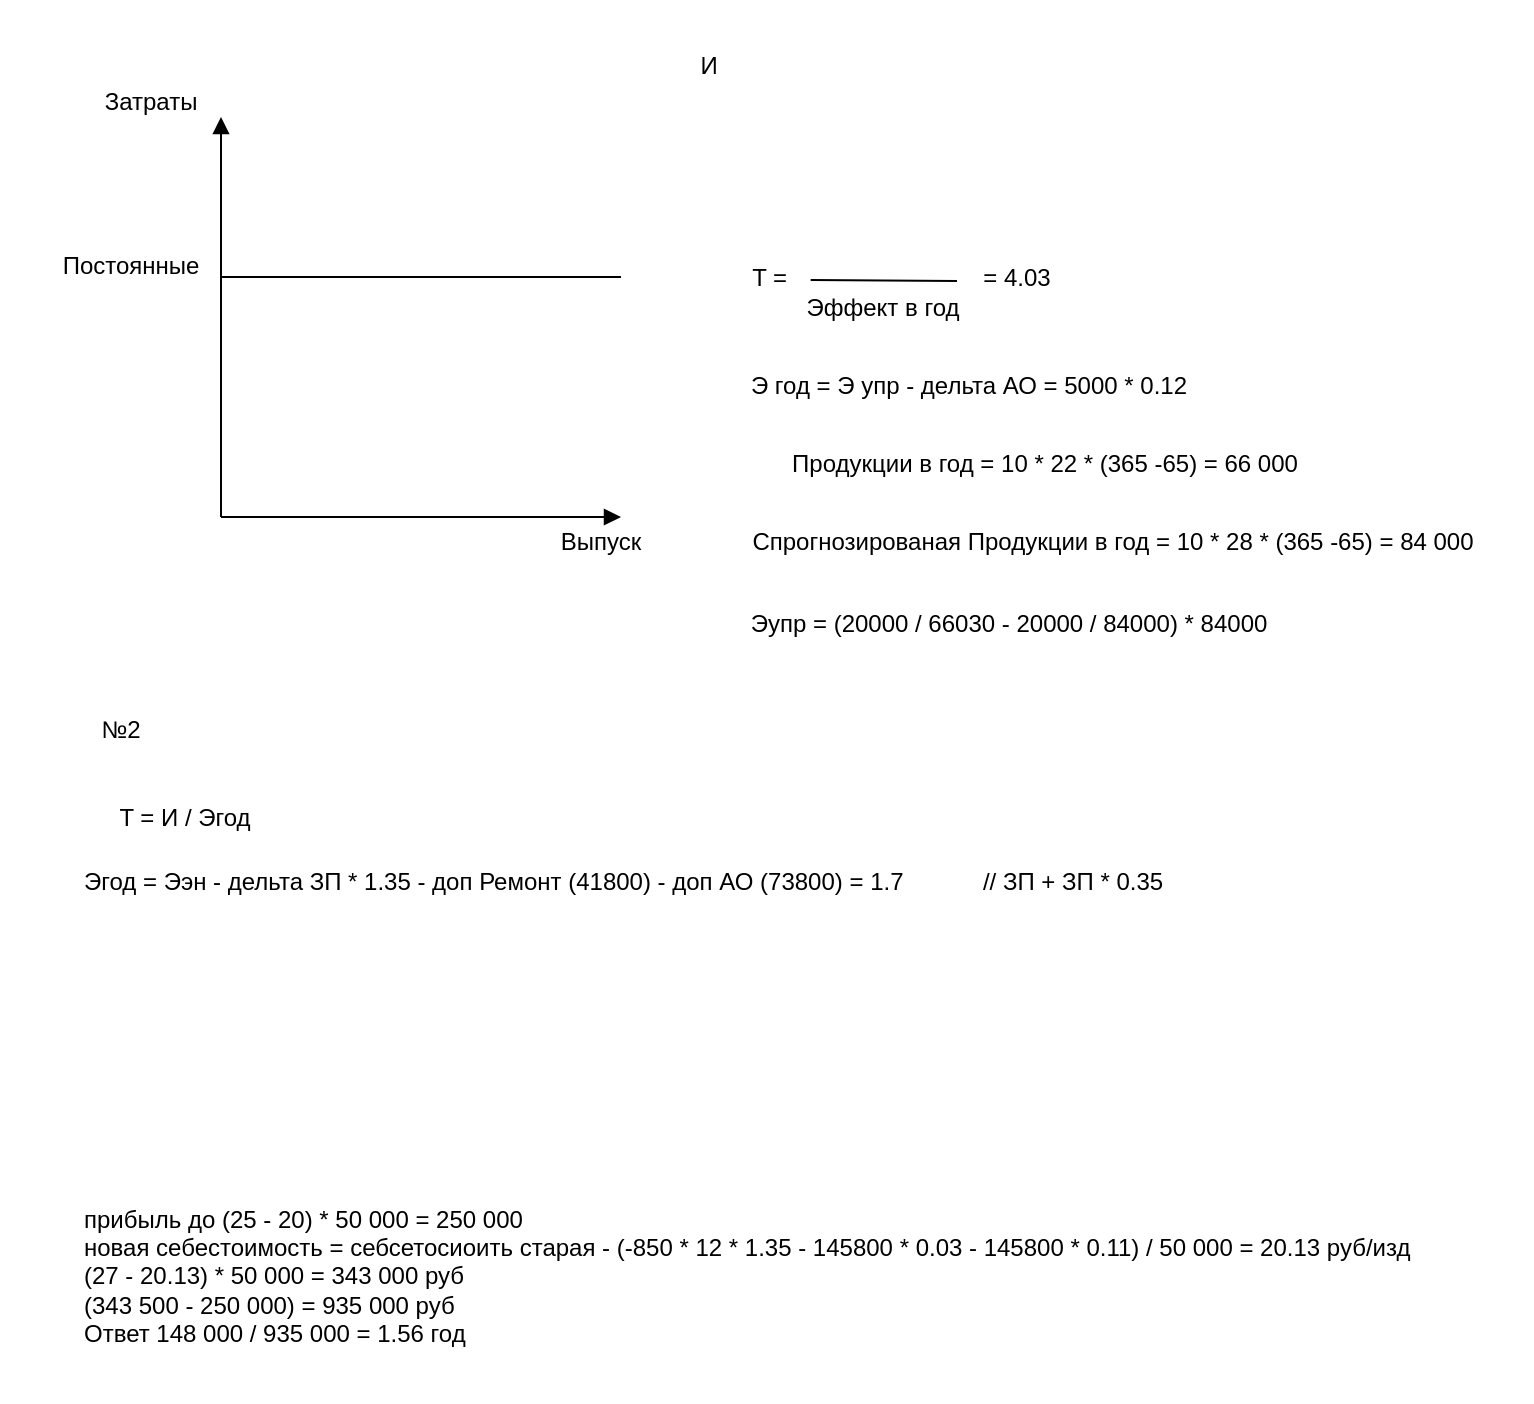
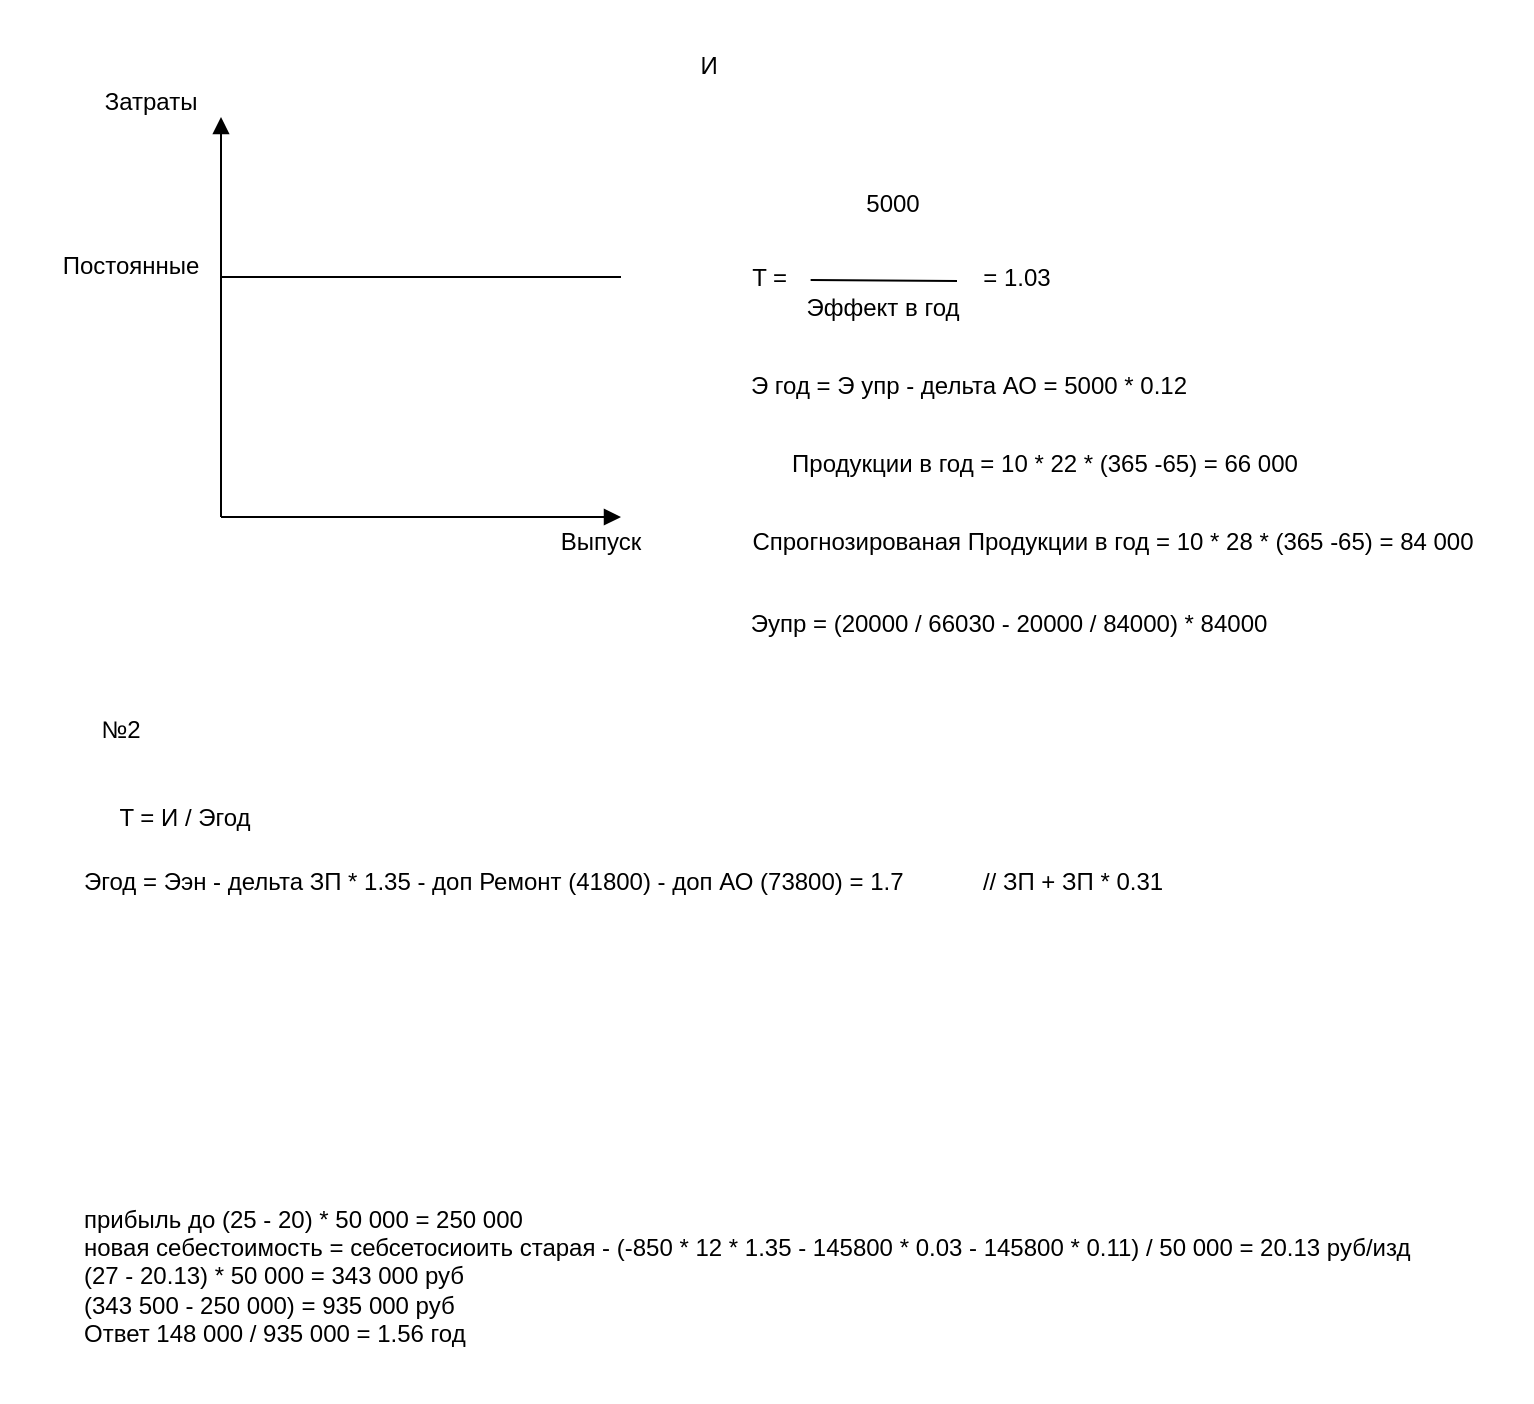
node "5000": added
node "= 4.03": label "= 4.03" -> "= 1.03"
node "// ЗП + ЗП * 0.35": label "// ЗП + ЗП * 0.35" -> "// ЗП + ЗП * 0.31"
